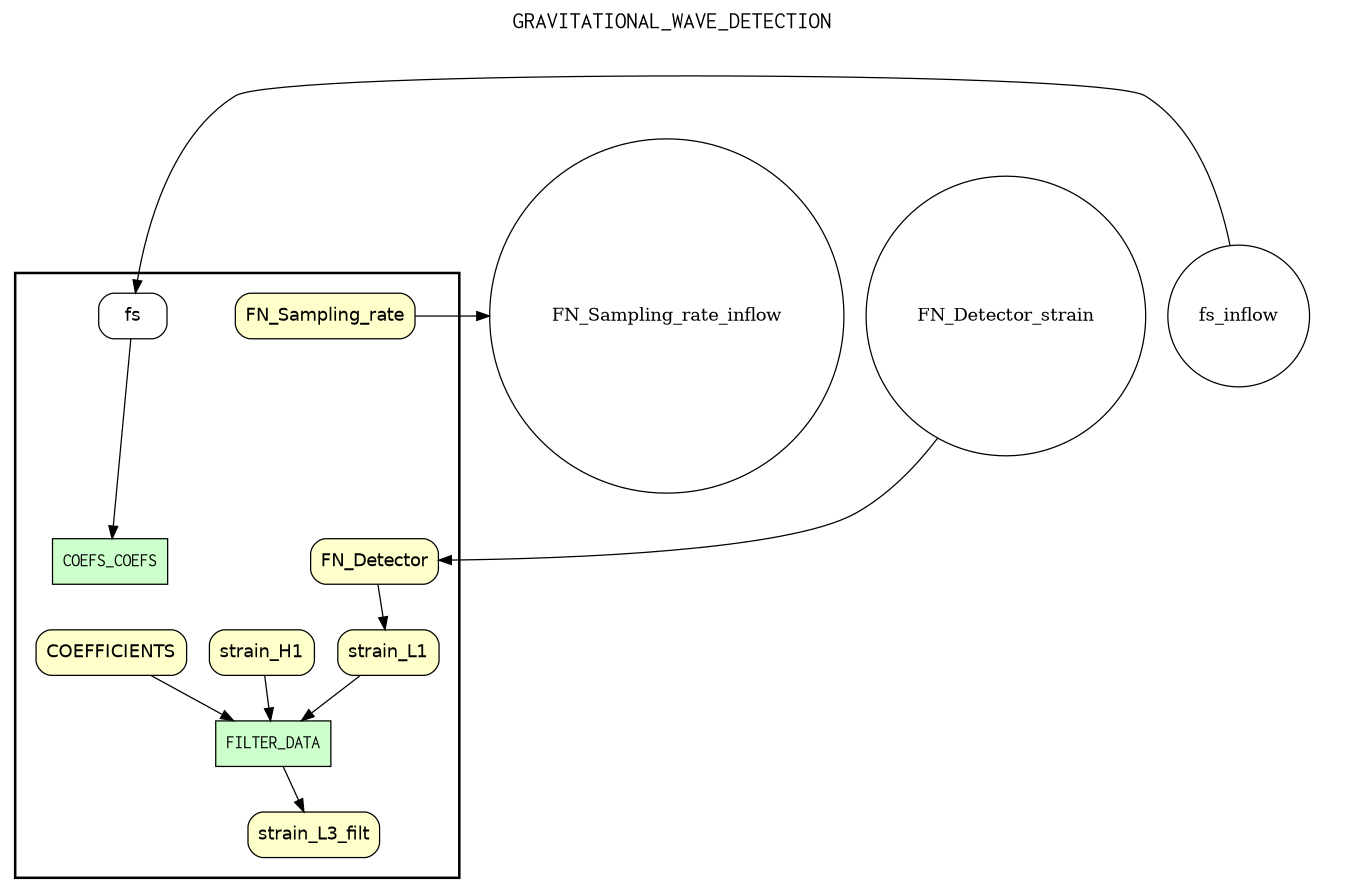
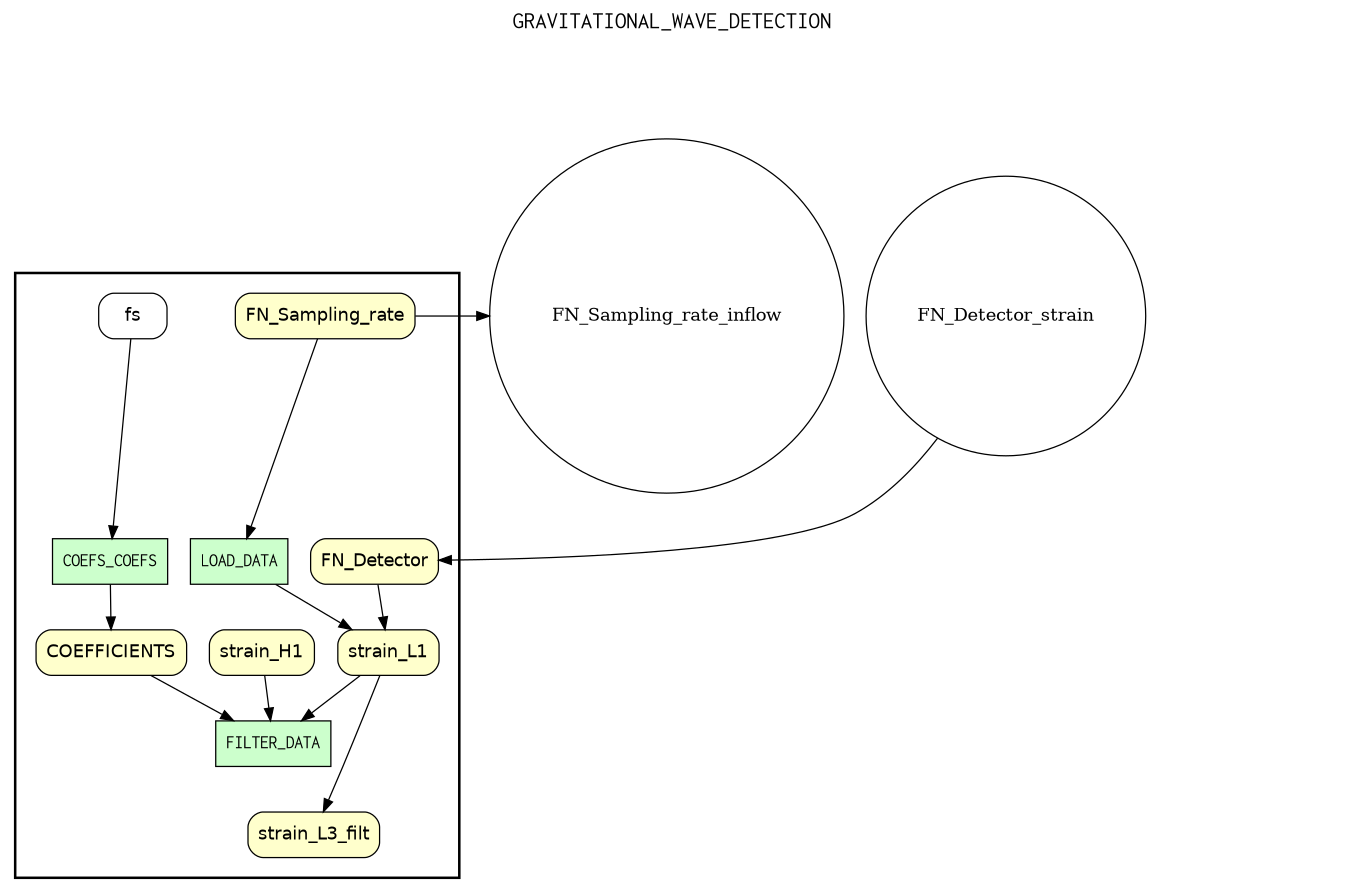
node "fs_inflow": removed
node "LOAD_DATA": added
edge "COEFS_COEFS" -> "COEFFICIENTS": added
edge "FILTER_DATA" -> "strain_L3_filt": now "strain_L1" -> "strain_L3_filt"
